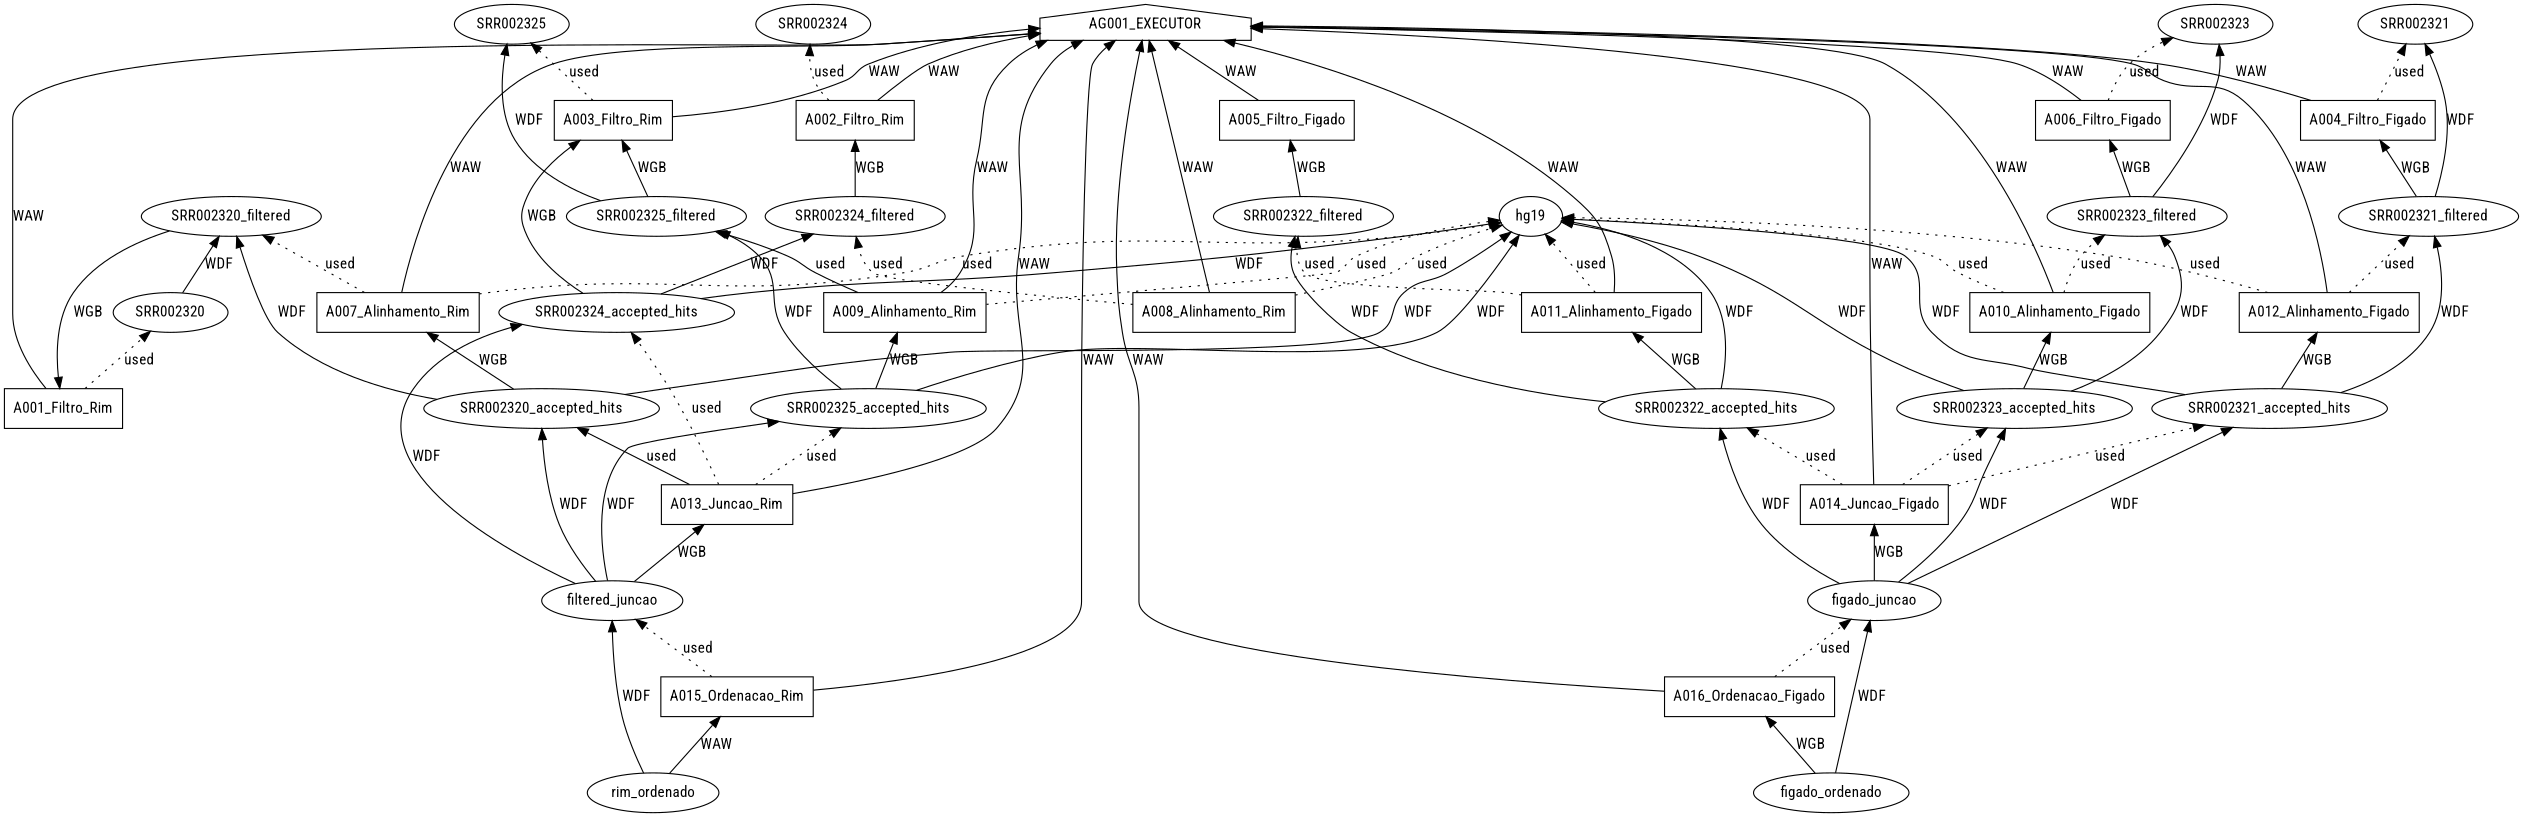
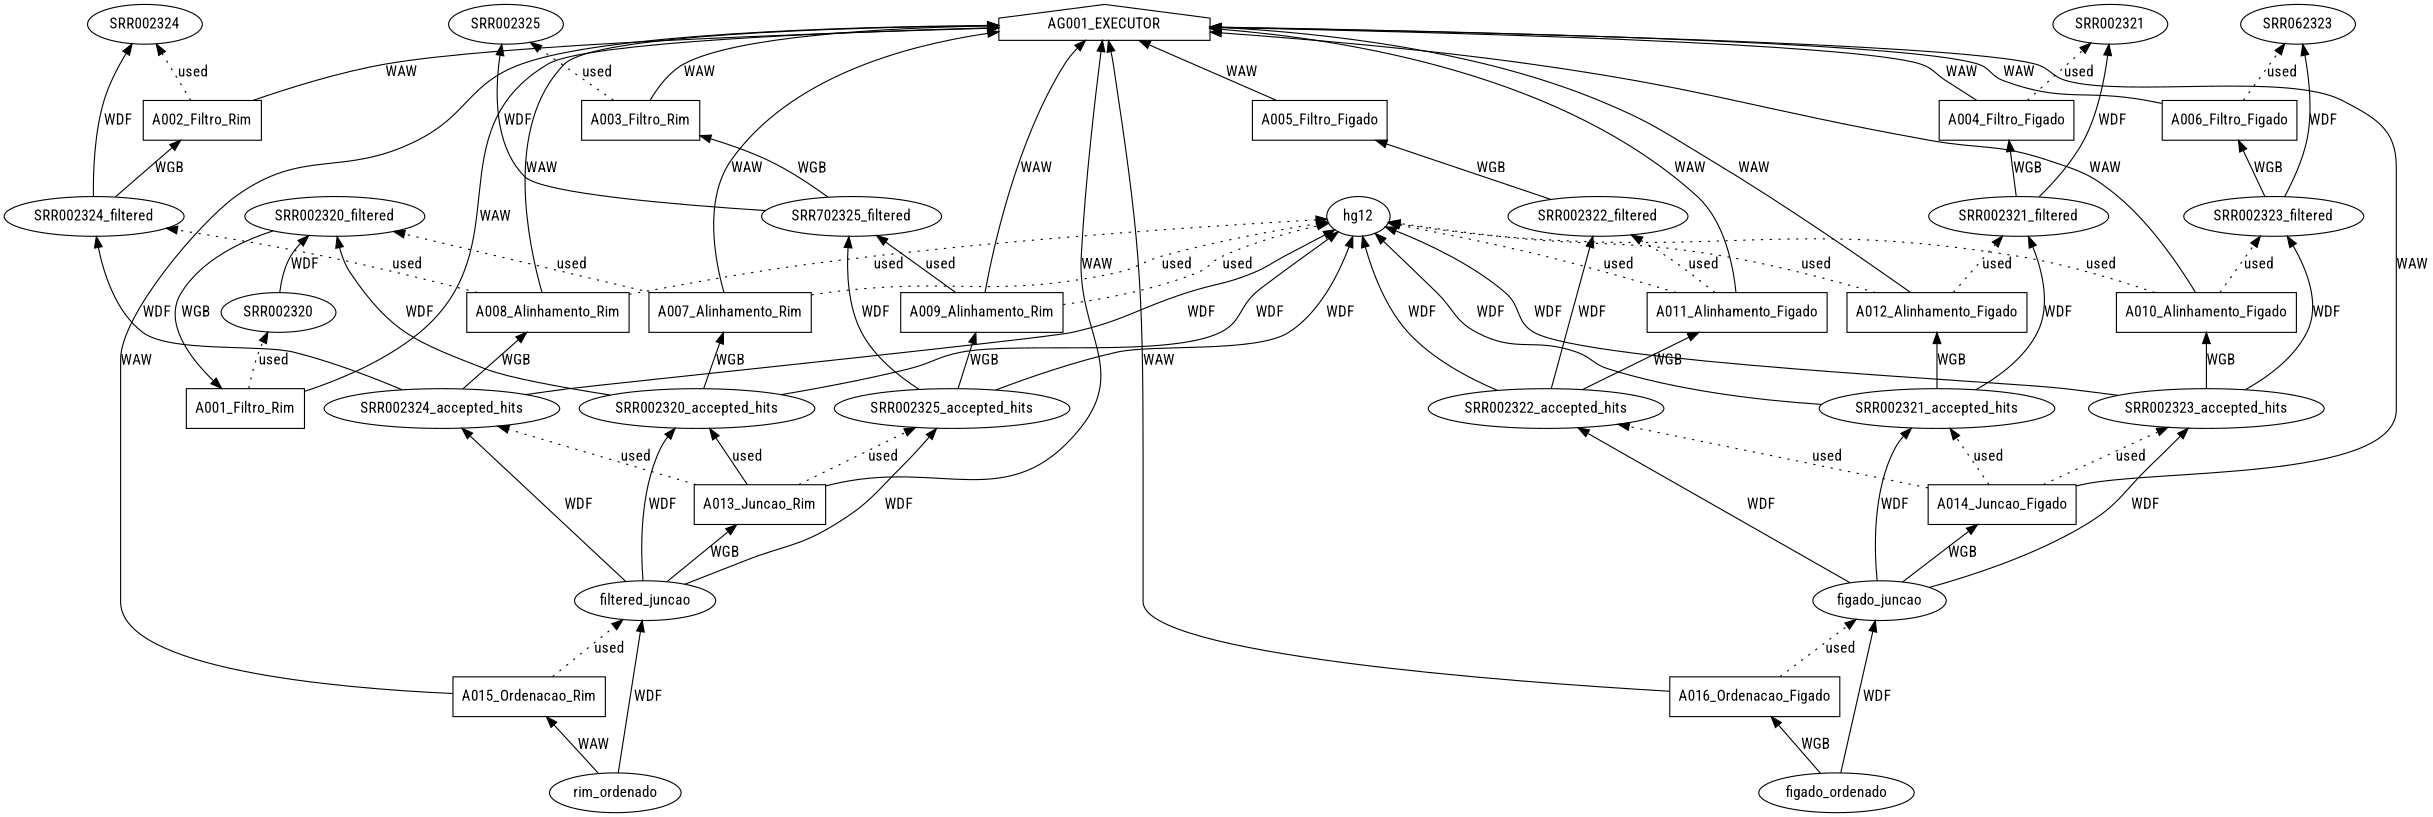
node "SRR002323": label "SRR002323" -> "SRR062323"
edge "SRR002324_filtered" -> "SRR002324": added, label "WDF"
node "SRR002325_filtered": label "SRR002325_filtered" -> "SRR702325_filtered"
node "hg19": label "hg19" -> "hg12"
edge "SRR002324_accepted_hits" -> "A003_Filtro_Rim": now "SRR002324_accepted_hits" -> "A008_Alinhamento_Rim"
